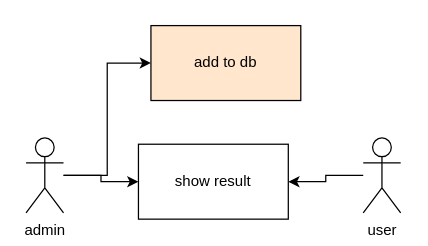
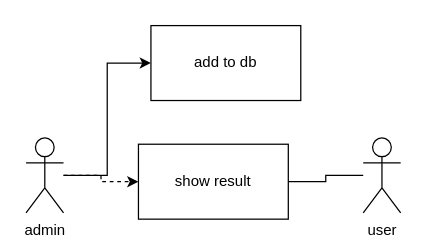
node "add to db": fillcolor #ffe6cc -> #ffffff
edge "admin" -> "show result": style solid -> dashed
edge "user" -> "show result": arrowhead classic -> none
